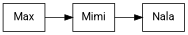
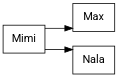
edge "Max" -> "Mimi": reversed
